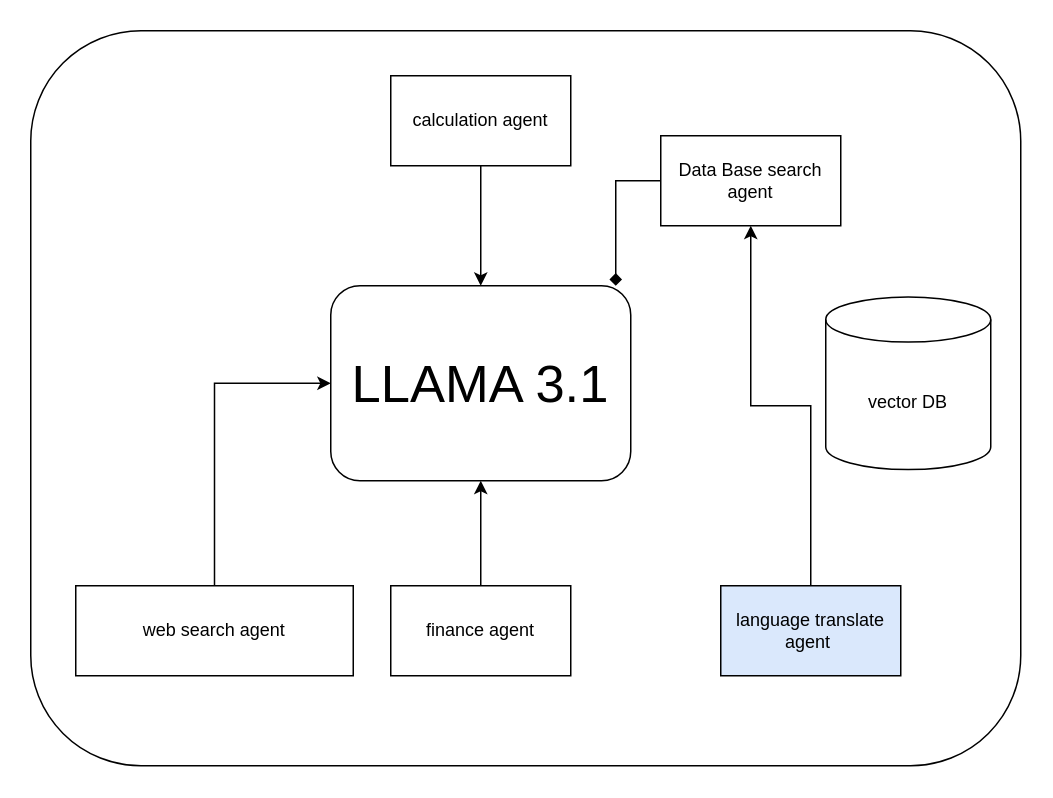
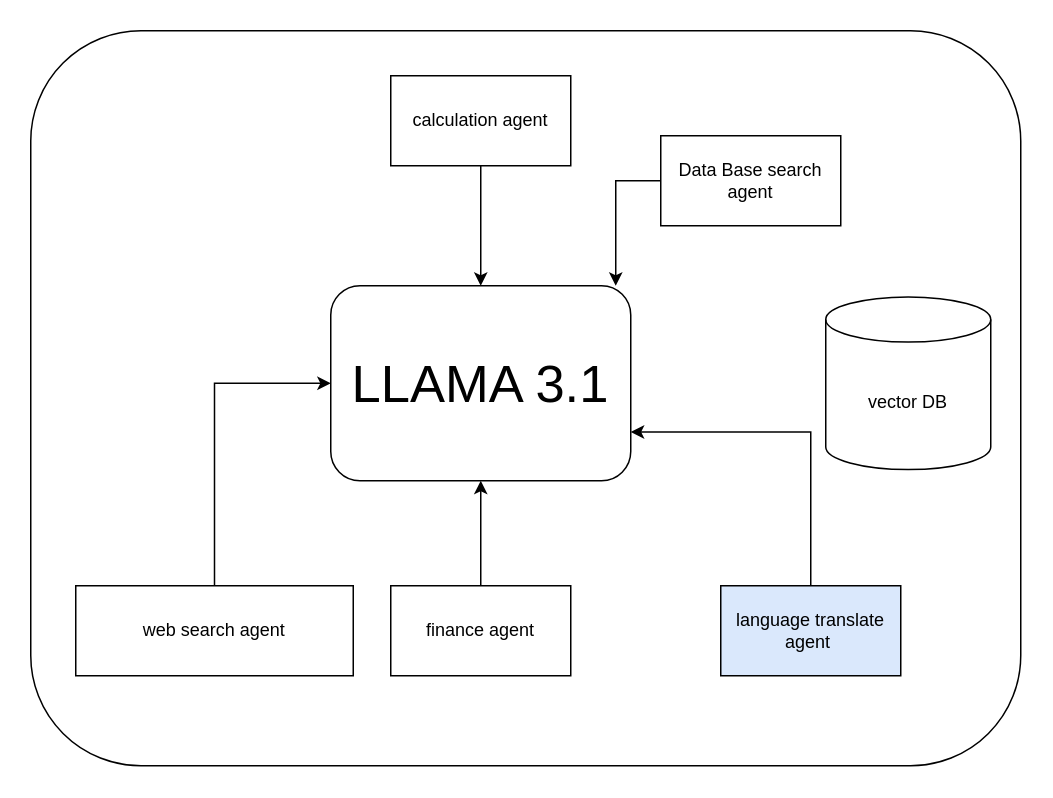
edge "Data Base search agent" -> "LLAMA 3.1": arrowhead diamond -> classic
edge "language translate agent" -> "Data Base search agent": now "language translate agent" -> "LLAMA 3.1"
